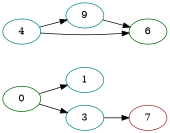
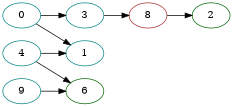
node "2": added
edge "4" -> "9": now "4" -> "1"
node "0": color darkgreen -> teal
node "7": label "7" -> "8"
